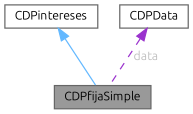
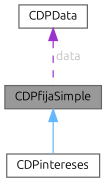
edge "CDPfijaSimple" -> "CDPintereses": reversed
